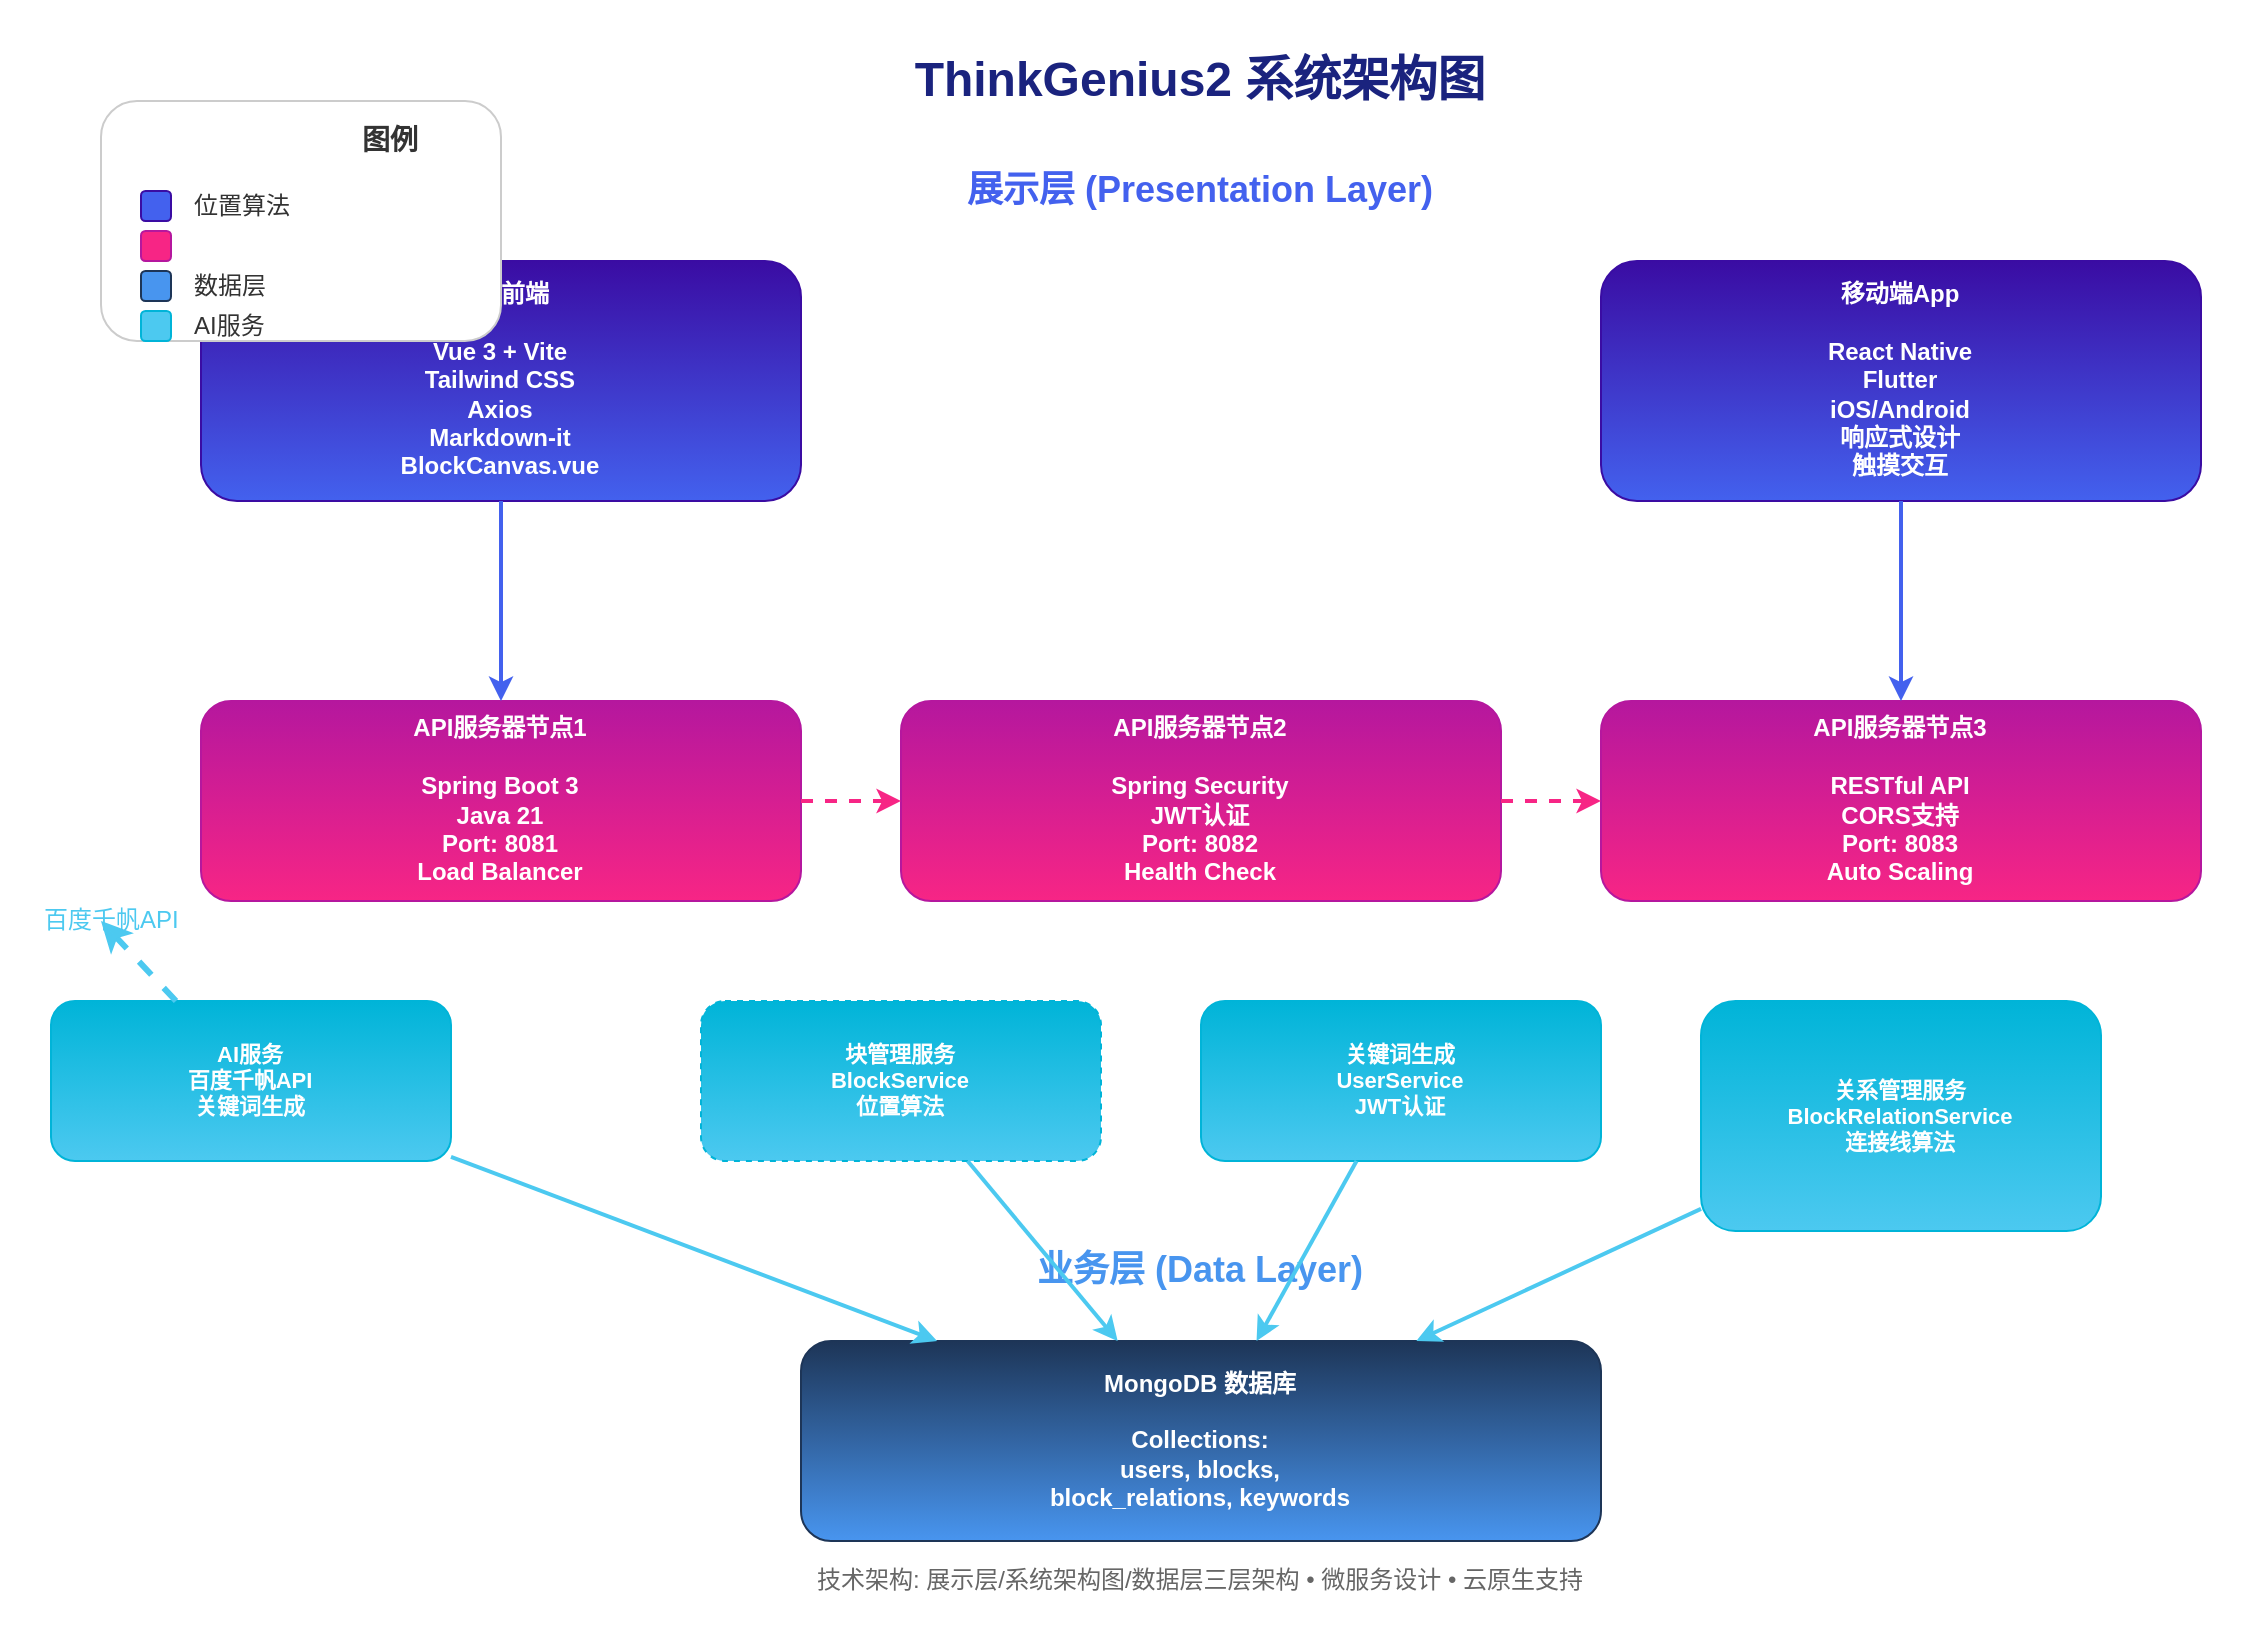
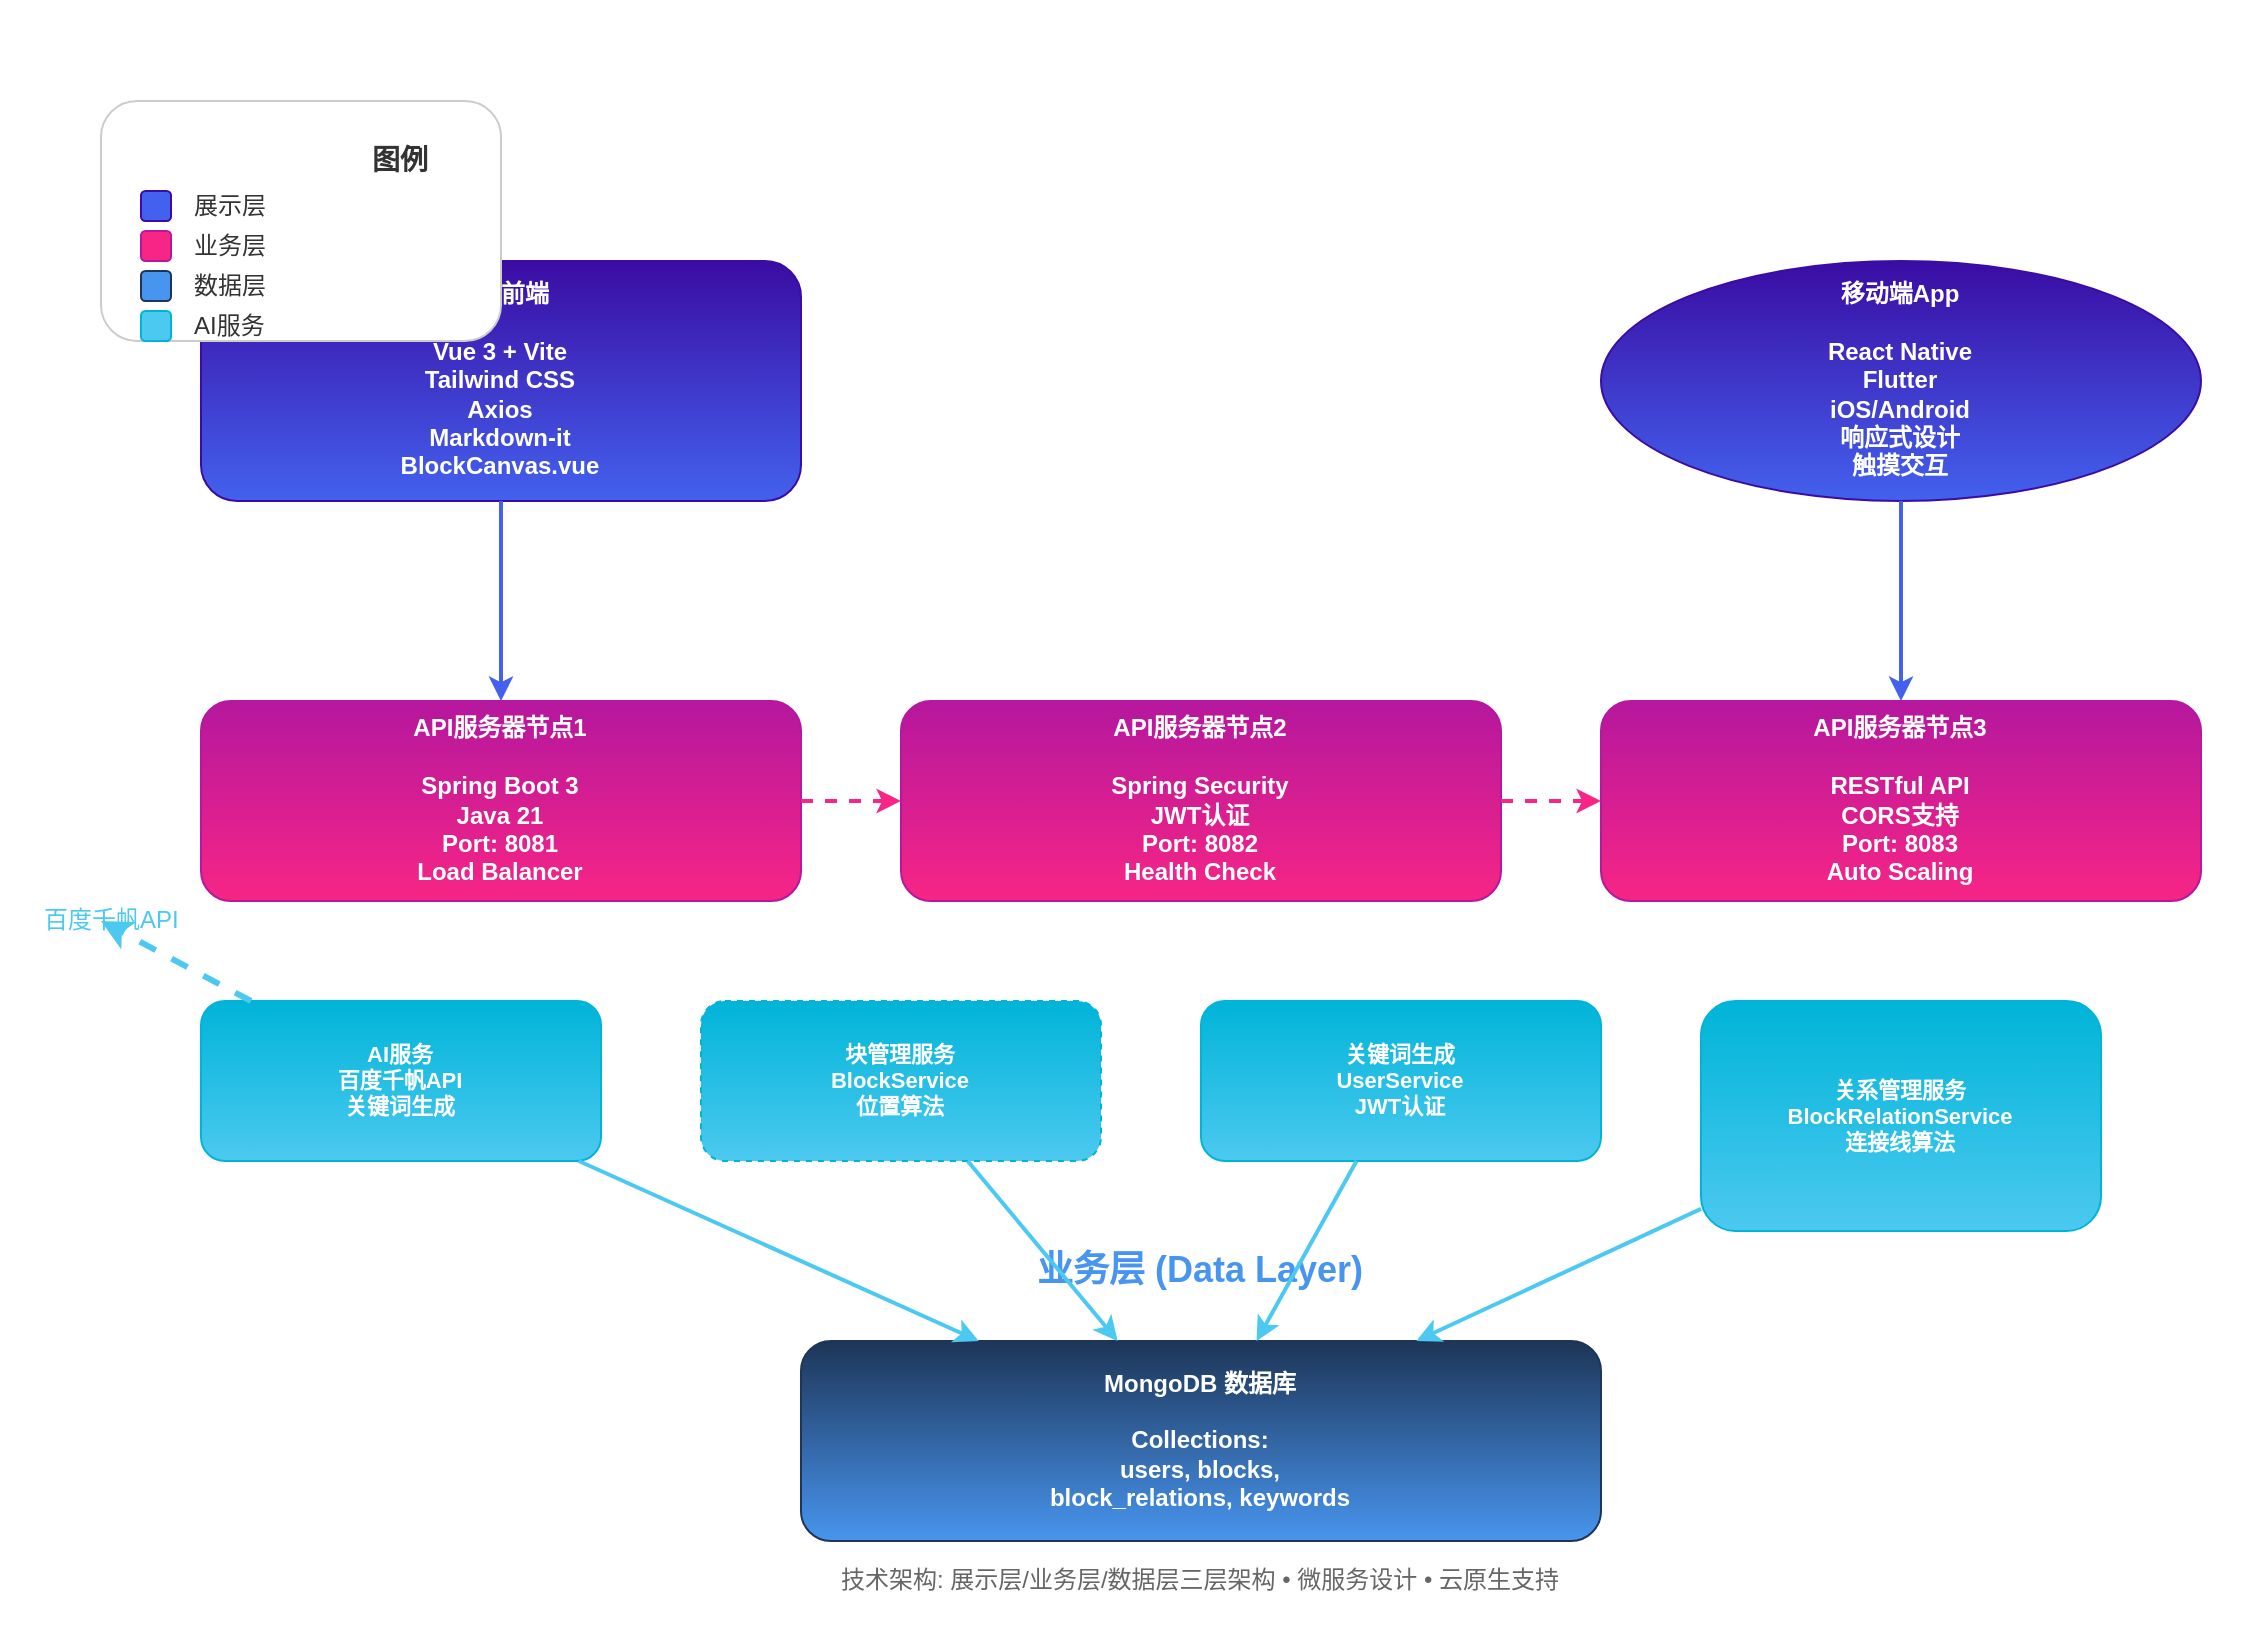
node "ThinkGenius2 系统架构图": removed
node "图例": moved (391, 141) -> (401, 161)
node "展示层 (Presentation Layer)": removed
node "位置算法": label "位置算法" -> "展示层"
node "业务层": added
node "移动端App React Native Flutter iOS/Android 响应式设计 触摸交互": shape rounded rectangle -> ellipse
node "AI服务 百度千帆API 关键词生成": moved (251, 1081) -> (401, 1081)
node "技术架构: 展示层/系统架构图/数据层三层架构 • 微服务设计 • 云原生支持": label "技术架构: 展示层/系统架构图/数据层三层架构 • 微服务设计 • 云原生支持" -> "技术架构: 展示层/业务层/数据层三层架构 • 微服务设计 • 云原生支持"
